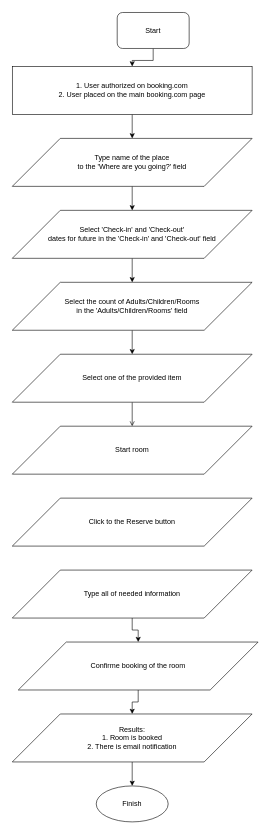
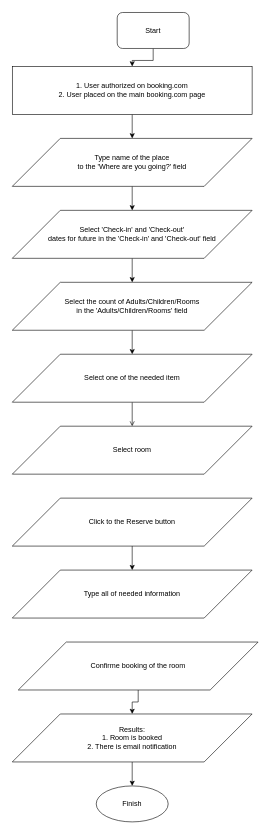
node "Select one of the provided item": label "Select one of the provided item" -> "Select one of the needed item"
node "Start room": label "Start room" -> "Select room"
edge "Click to the Reserve button" -> "Type all of needed information": added
edge "Type all of needed information" -> "Confirme booking of the room": removed
